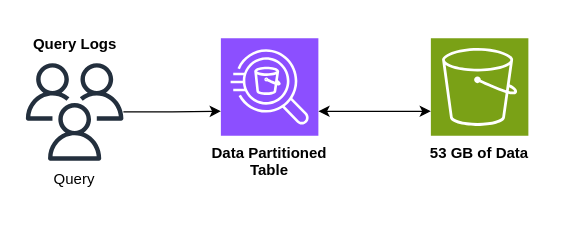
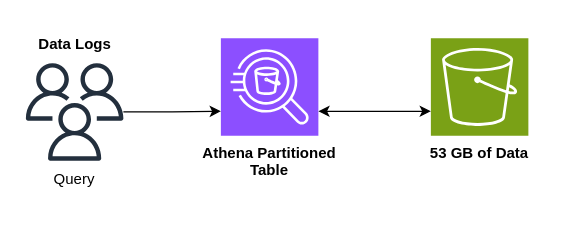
node "Query Logs": label "Query Logs" -> "Data Logs"
node "Data Partitioned Table": label "Data Partitioned Table" -> "Athena Partitioned Table"
